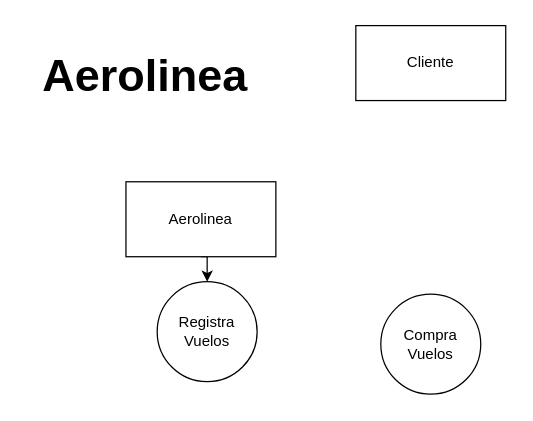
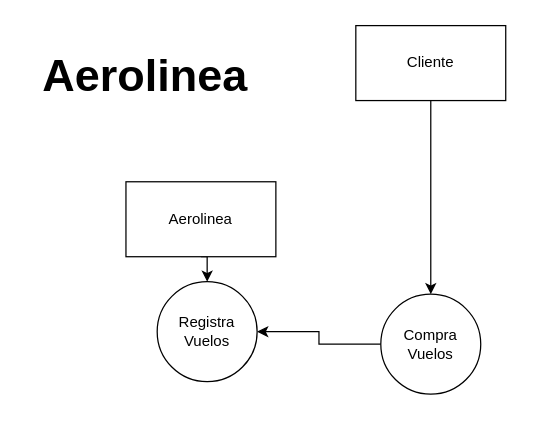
edge "Cliente" -> "Compra Vuelos": added
edge "Compra Vuelos" -> "Registra Vuelos": added
